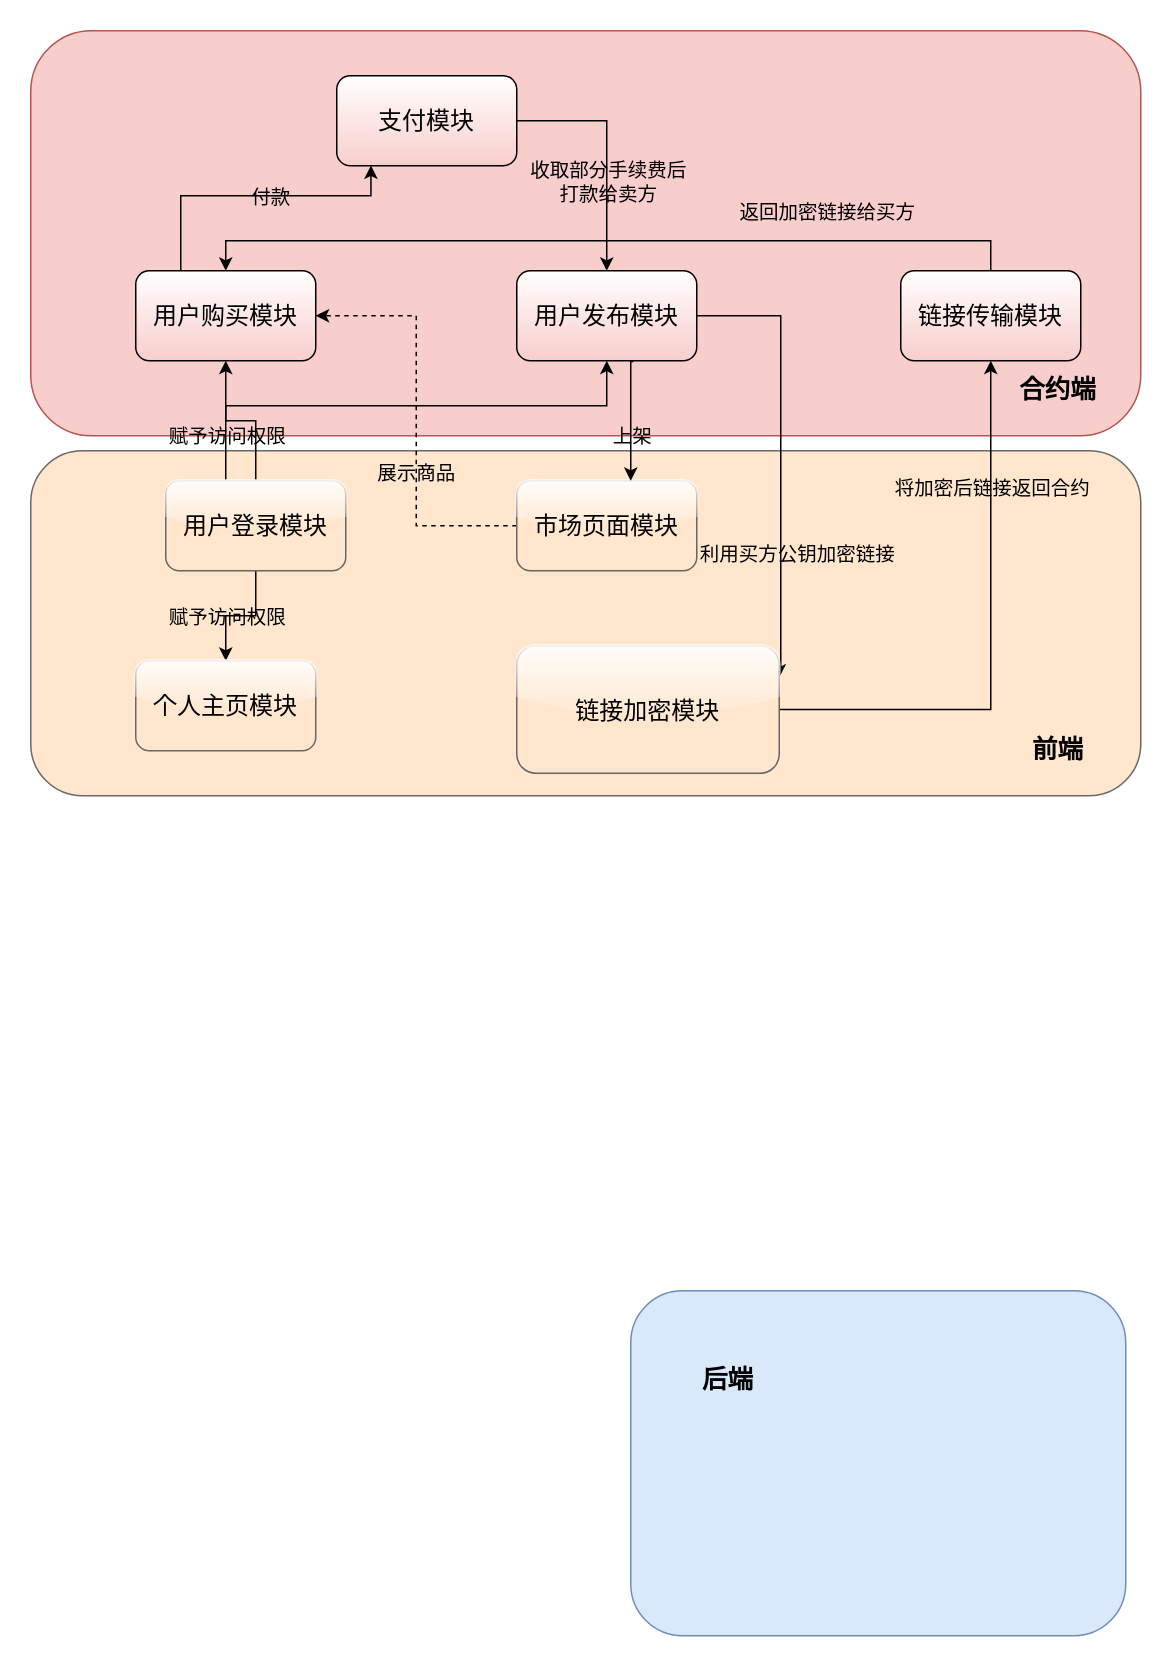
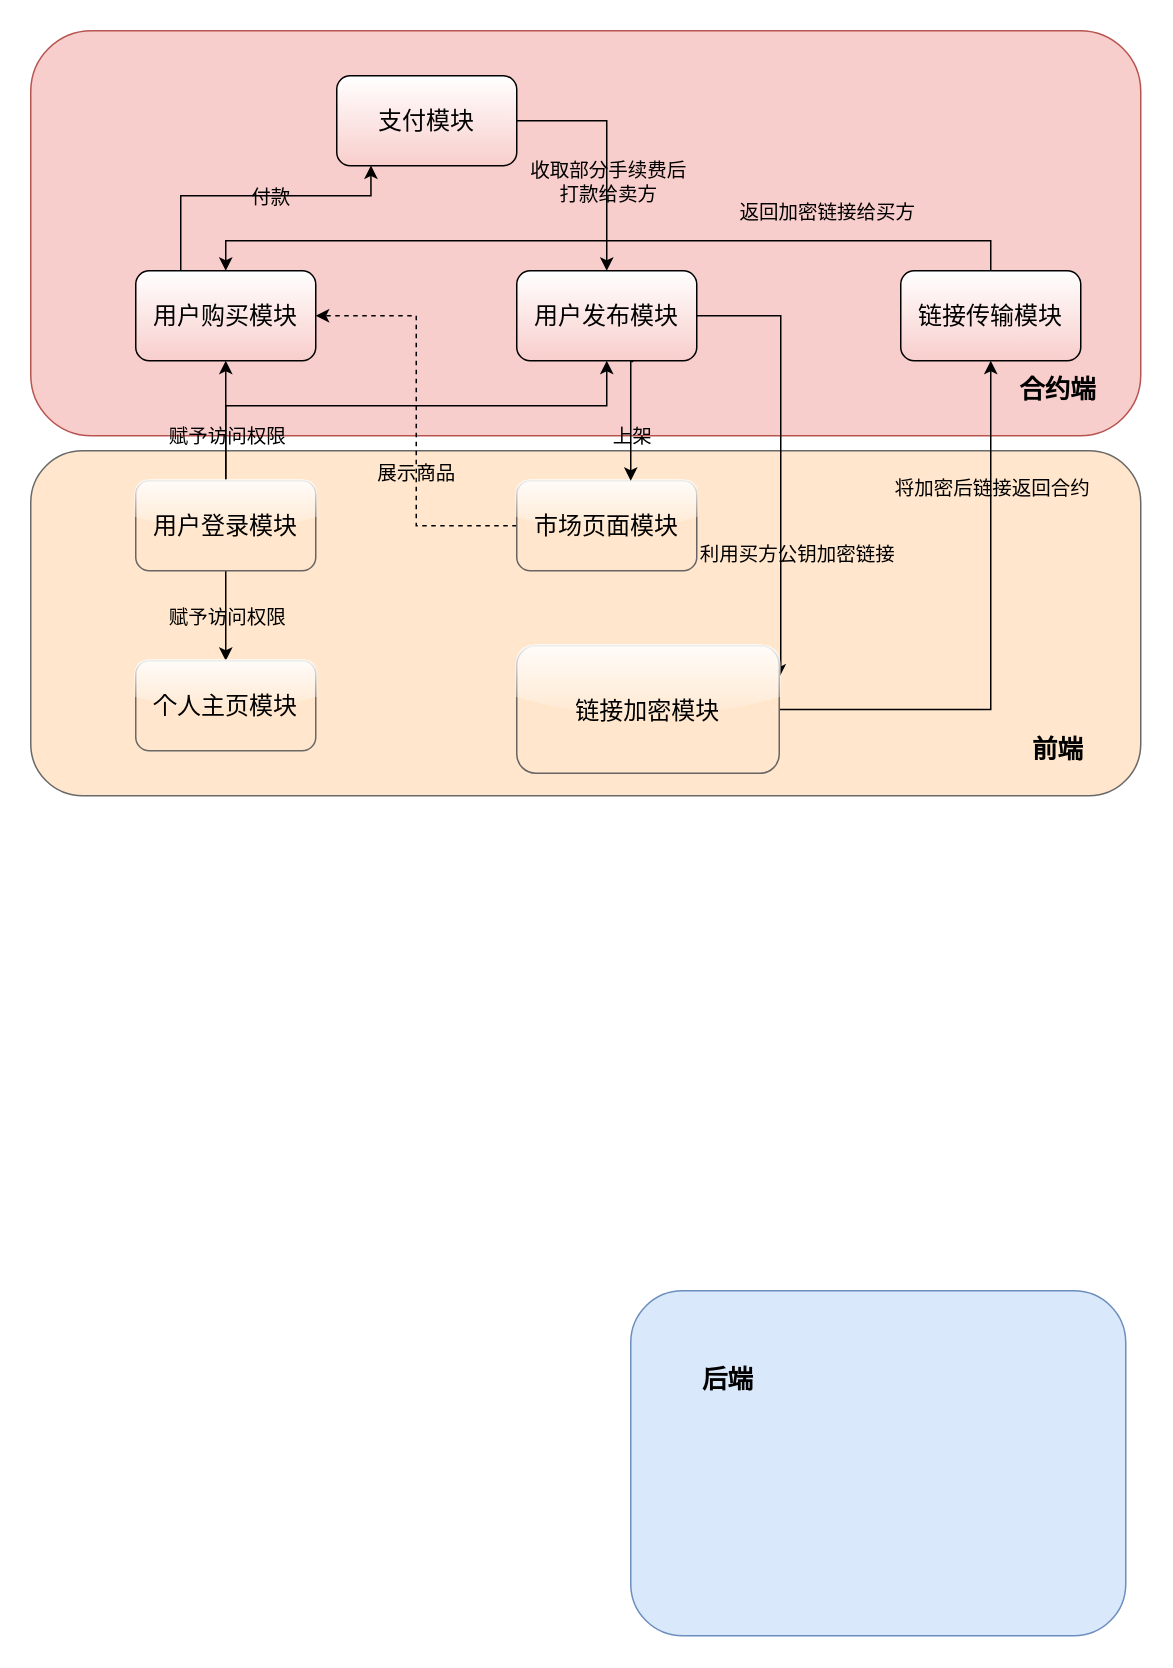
node "用户登录模块": moved (256, 526) -> (226, 526)
